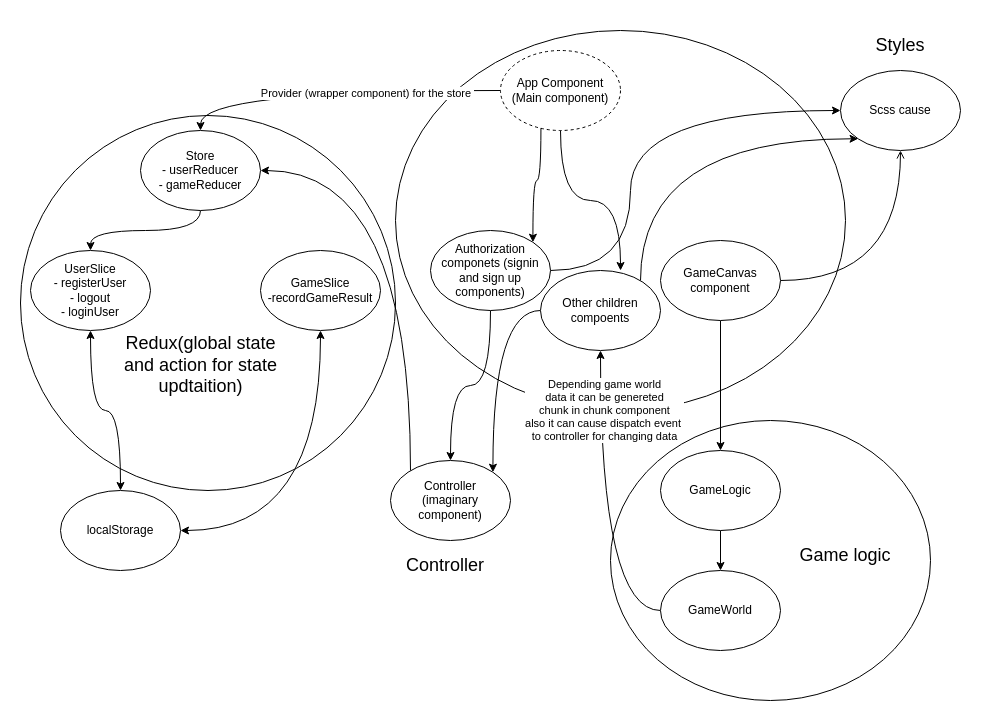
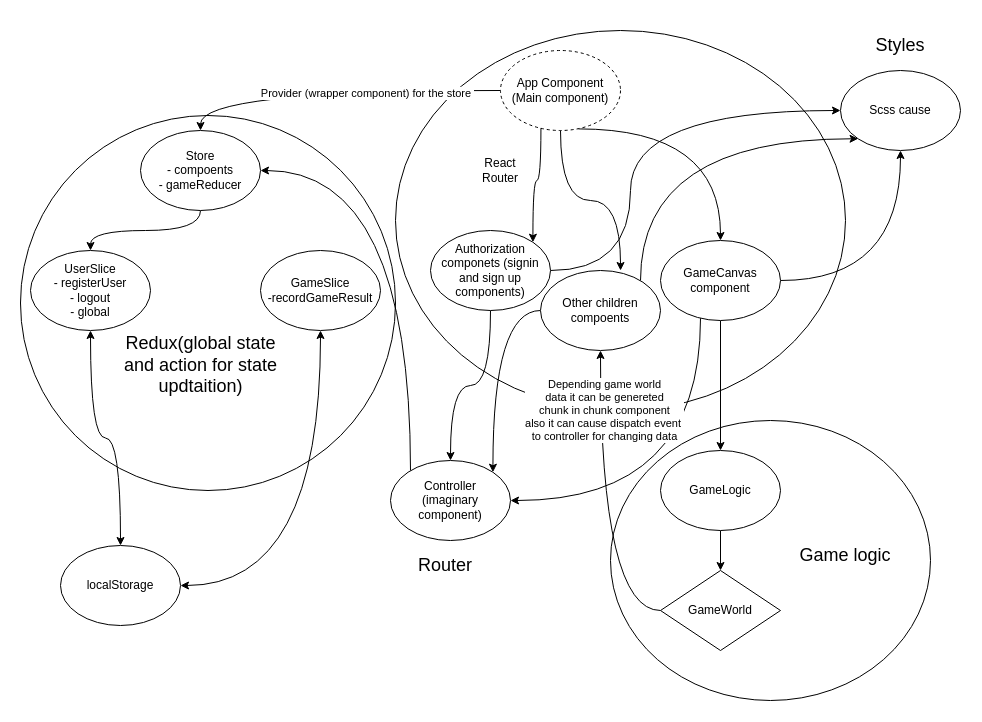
edge "App Component (Main component)" -> "GameCanvas component": added
edge "GameCanvas component" -> "Scss cause": arrowhead open -> classic
node "Store - userReducer - gameReducer": label "Store - userReducer - gameReducer" -> "Store - compoents - gameReducer"
node "React Router": added
node "UserSlice - registerUser - logout - loginUser": label "UserSlice - registerUser - logout - loginUser" -> "UserSlice - registerUser - logout - global"
edge "GameCanvas component" -> "Controller (imaginary component)": added
node "localStorage": moved (121, 531) -> (121, 586)
node "Controller": label "Controller" -> "Router"
node "GameWorld": shape ellipse -> diamond
